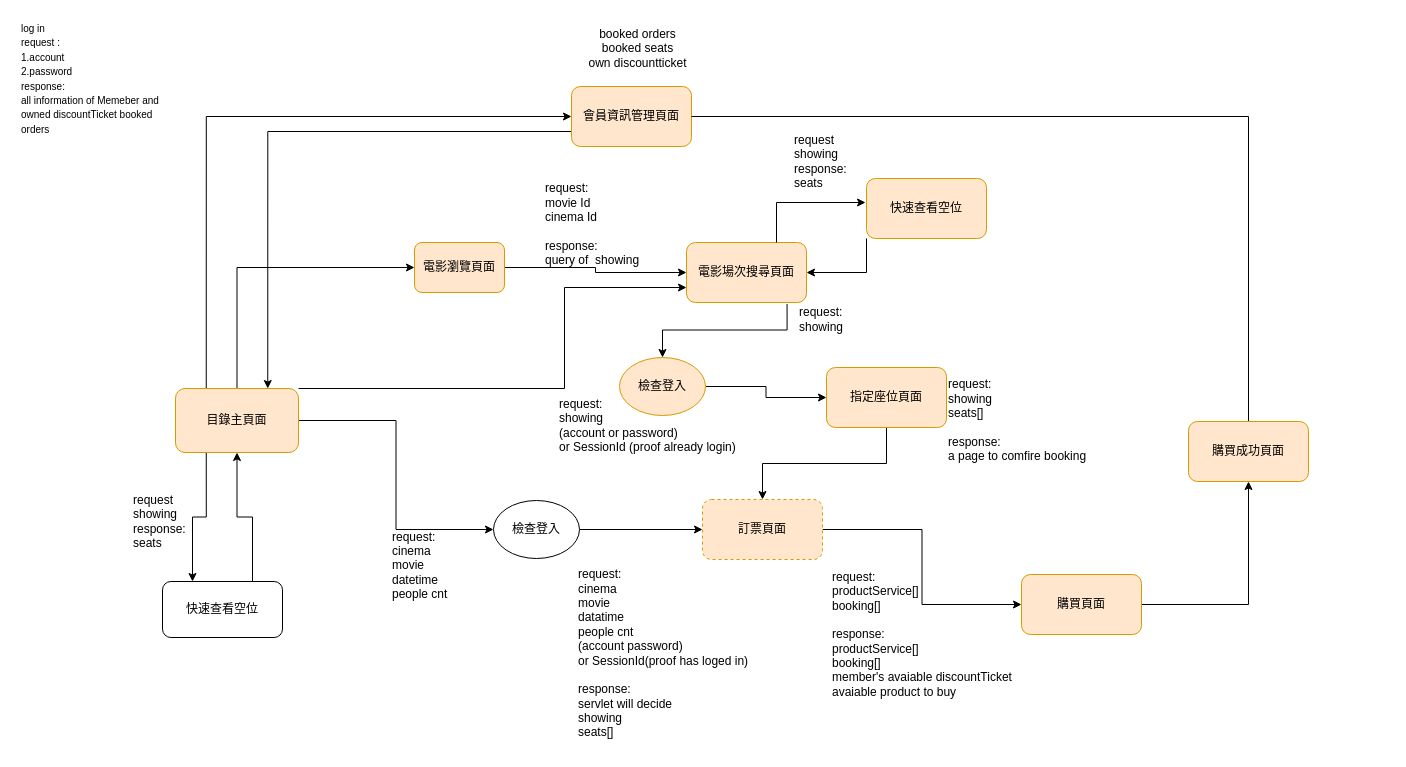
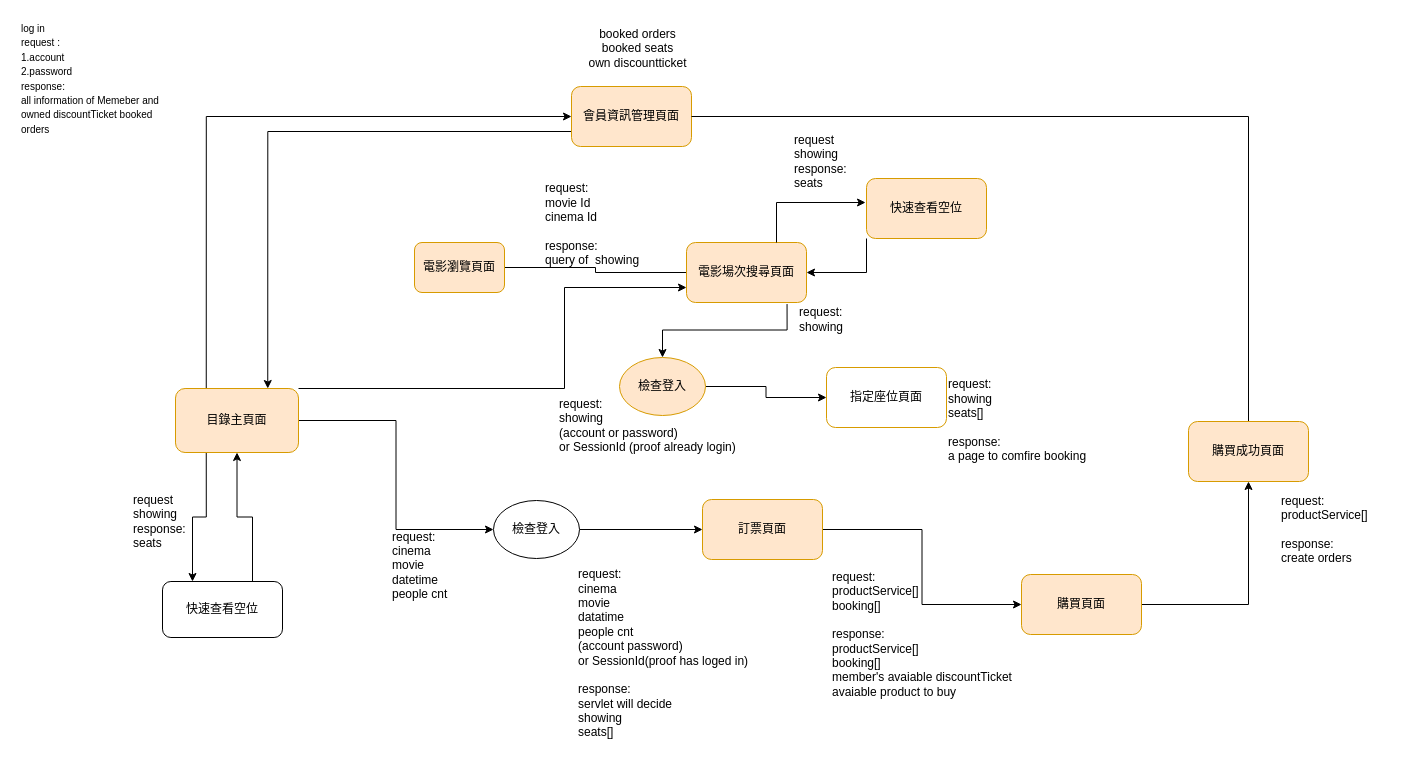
edge "目錄主頁面" -> "電影瀏覽頁面": removed
edge "電影瀏覽頁面" -> "電影場次搜尋頁面": arrowhead classic -> none
node "指定座位頁面": fillcolor #ffe6cc -> #ffffff
edge "指定座位頁面" -> "訂票頁面": removed
node "訂票頁面": style dashed -> solid
node "request: productService[] response: create orders": added
